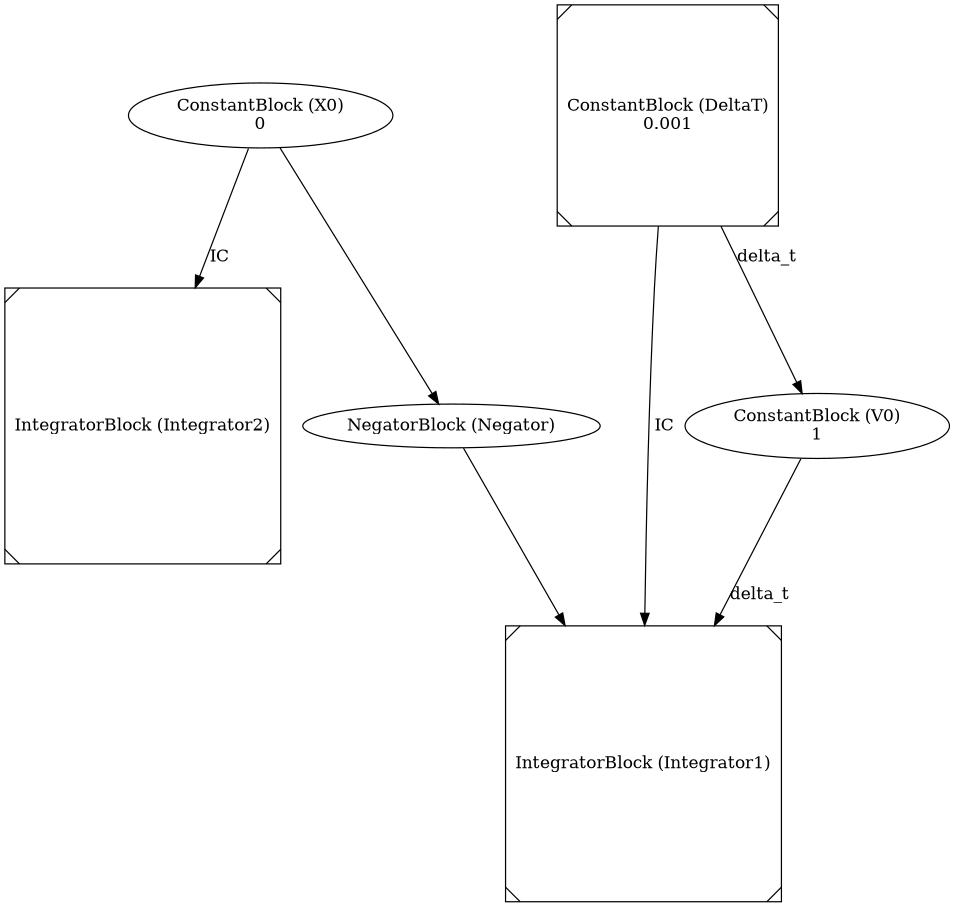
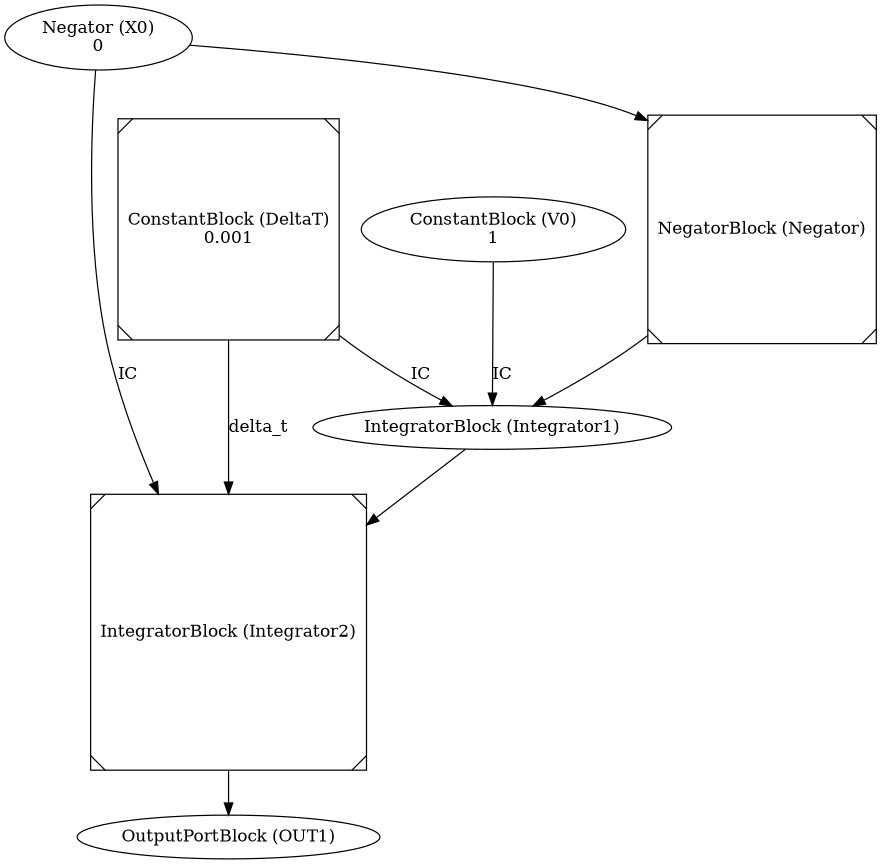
node "ConstantBlock (X0) 0": label "ConstantBlock (X0) 0" -> "Negator (X0) 0"
edge "ConstantBlock (DeltaT) 0.001" -> "ConstantBlock (V0) 1": now "ConstantBlock (DeltaT) 0.001" -> "IntegratorBlock (Integrator2)"
node "NegatorBlock (Negator)": shape ellipse -> Msquare
edge "IntegratorBlock (Integrator1)" -> "IntegratorBlock (Integrator2)": added
edge "ConstantBlock (V0) 1" -> "IntegratorBlock (Integrator1)": label "delta_t" -> "IC"
node "IntegratorBlock (Integrator1)": shape Msquare -> ellipse
node "OutputPortBlock (OUT1)": added
